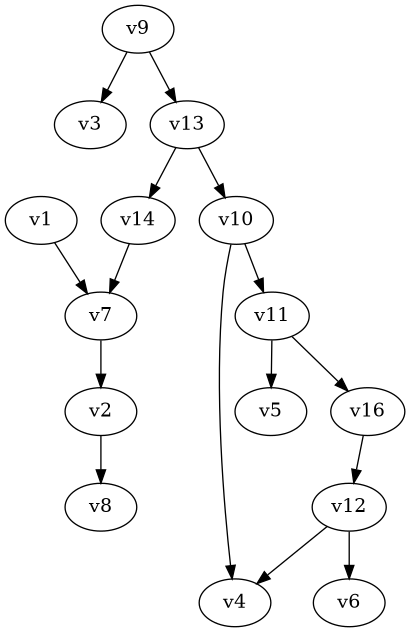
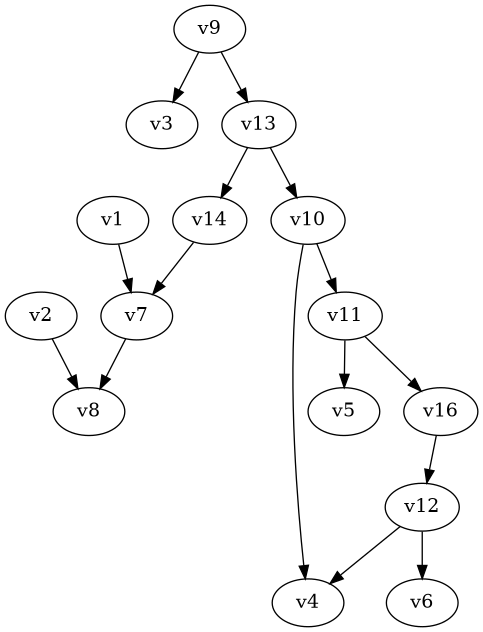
edge "v7" -> "v2": now "v7" -> "v8"
